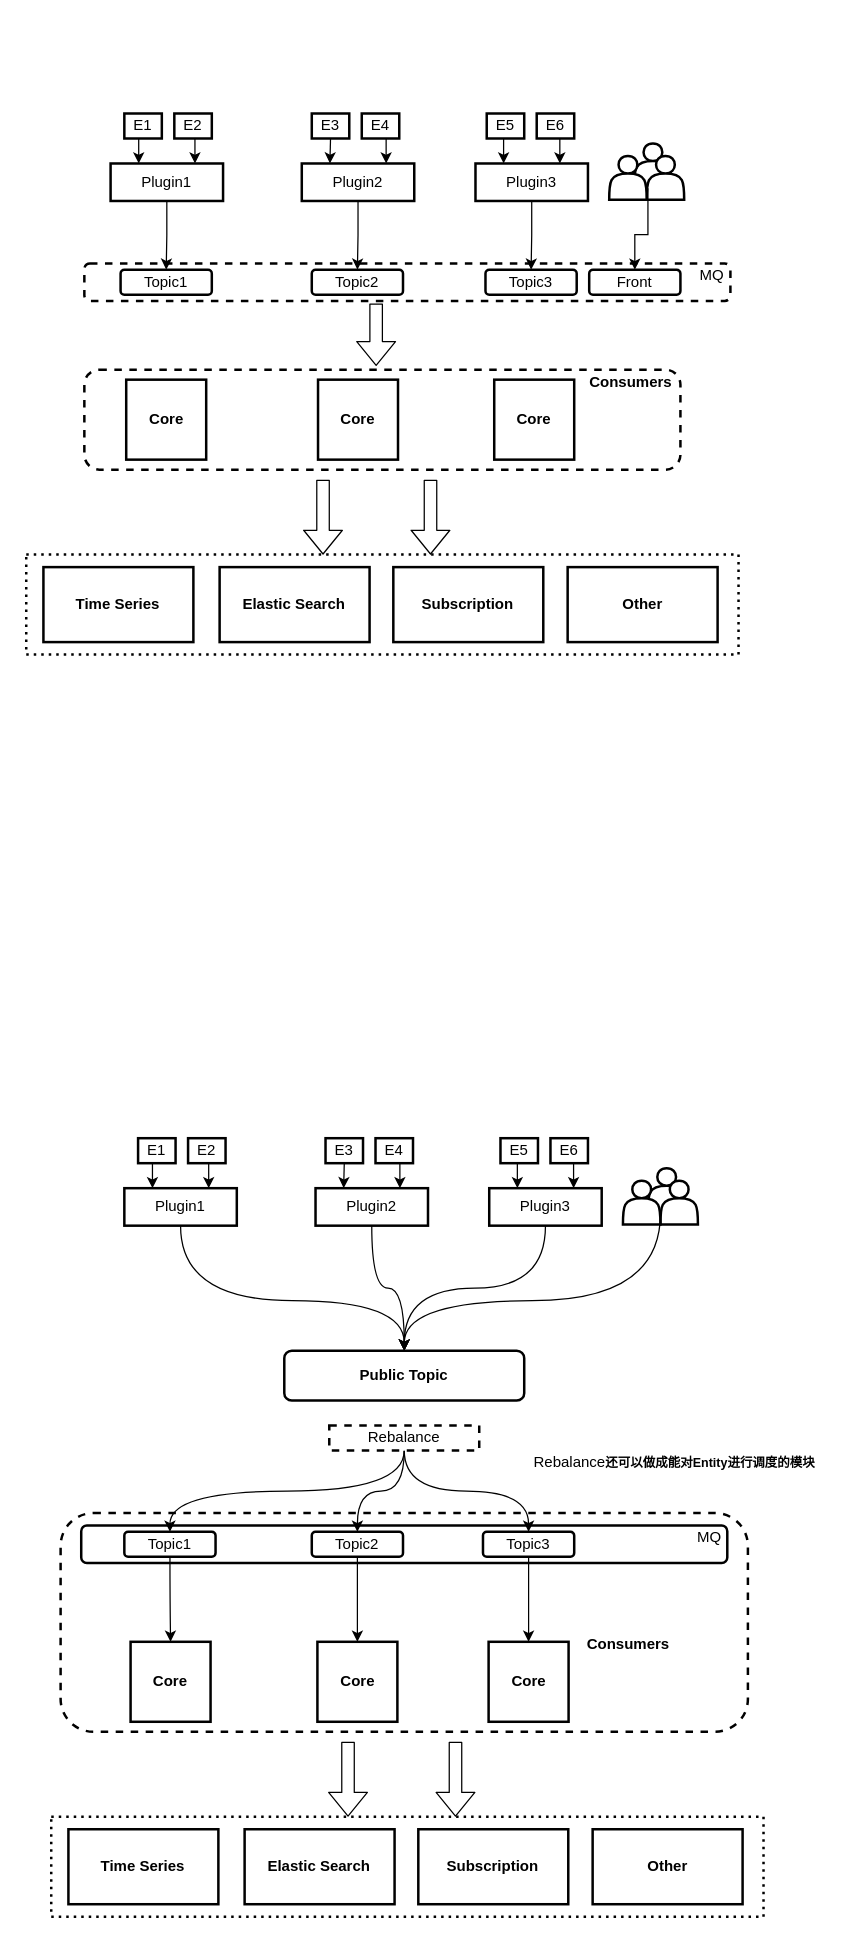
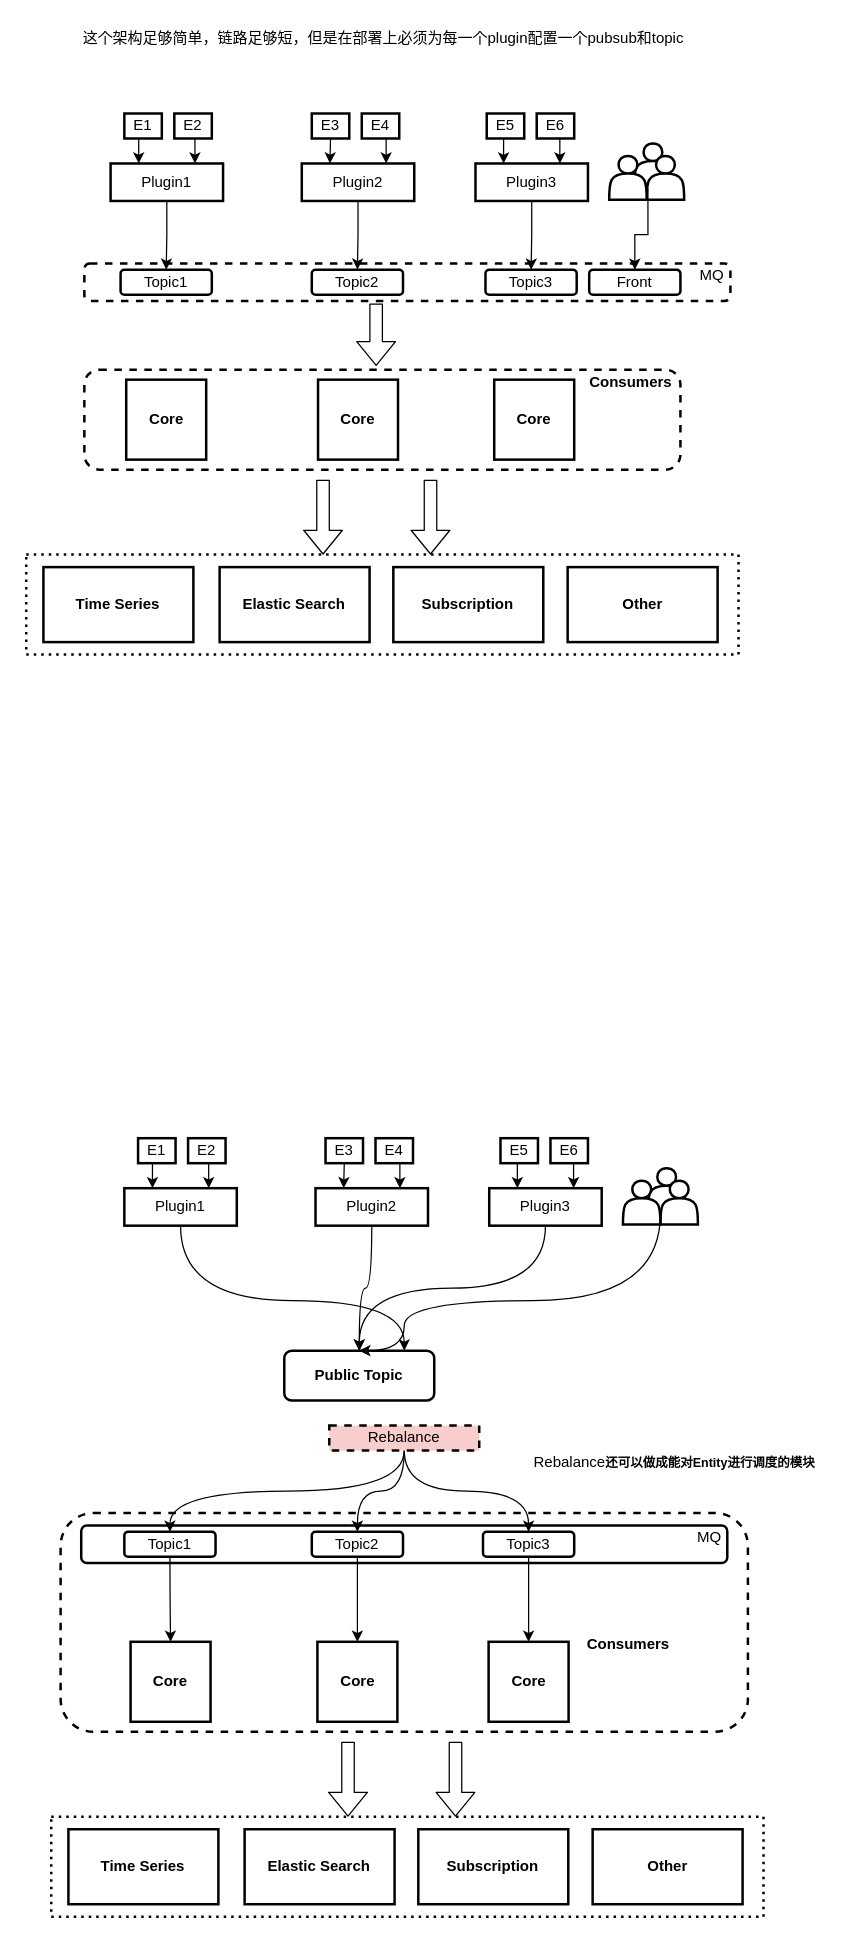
node "这个架构足够简单，链路足够短，但是在部署上必须为每一个plugin配置一个pubsub和topic": added
node "Public Topic": size 240x50 -> 150x50
node "Rebalance": fillcolor #ffffff -> #f8cecc
